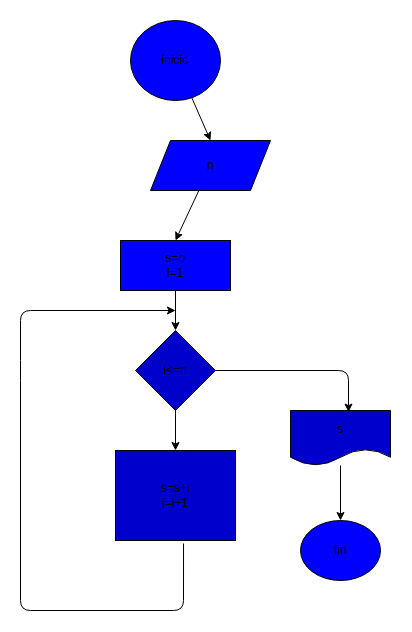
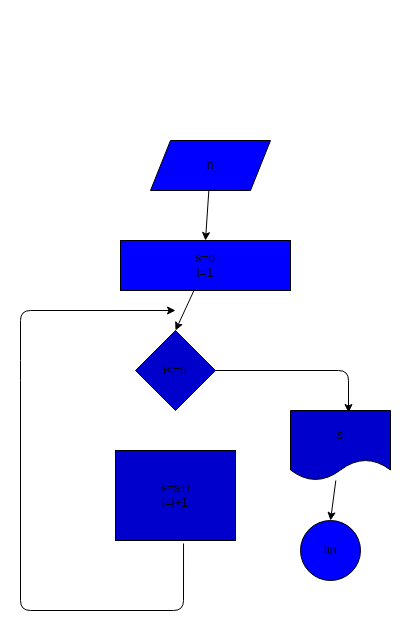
node "inicio": removed
edge "inicio" -> "n": removed
node "s=o i=1": size 110x50 -> 170x50
edge "i<=n" -> "s=s+i i=i+1": removed
node "s": size 100x55 -> 100x70
node "fin": size 80x60 -> 60x60
